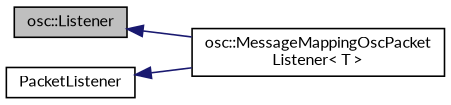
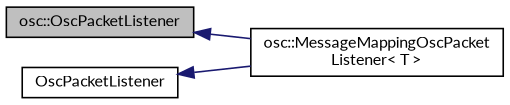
node "osc::Listener": label "osc::Listener" -> "osc::OscPacketListener"
node "PacketListener": label "PacketListener" -> "OscPacketListener"
